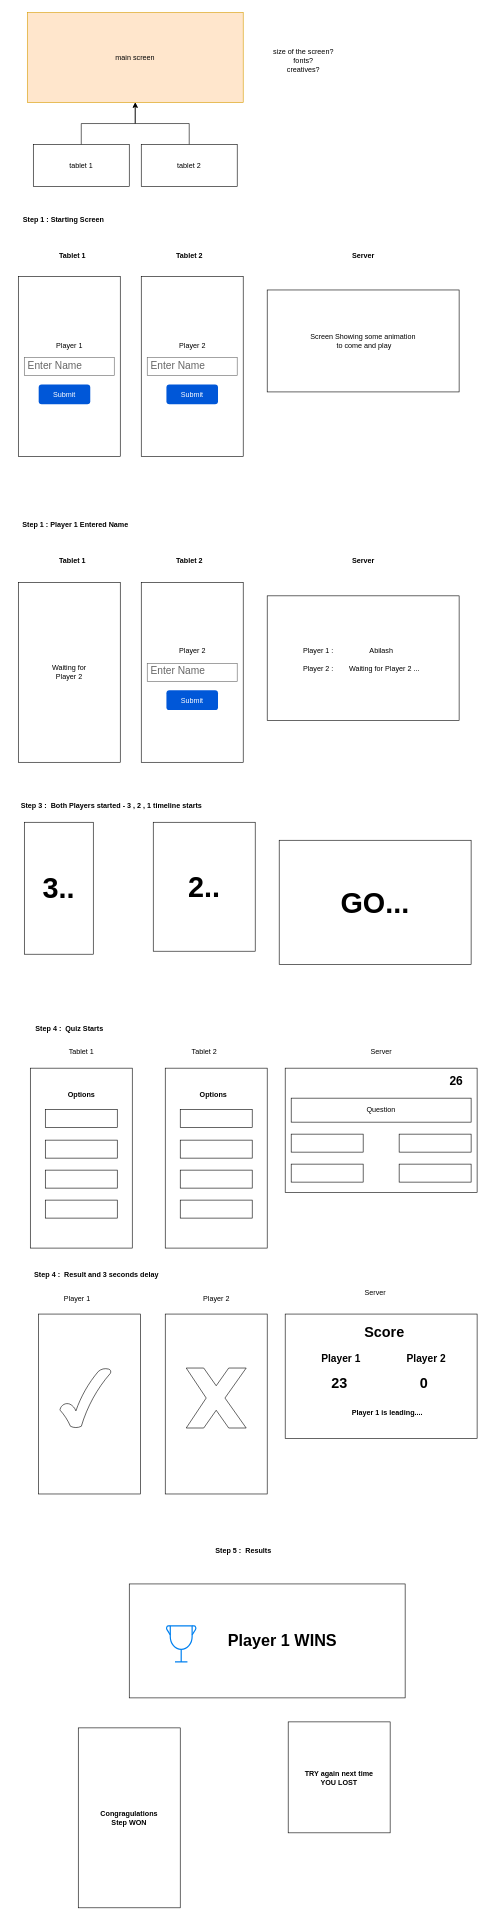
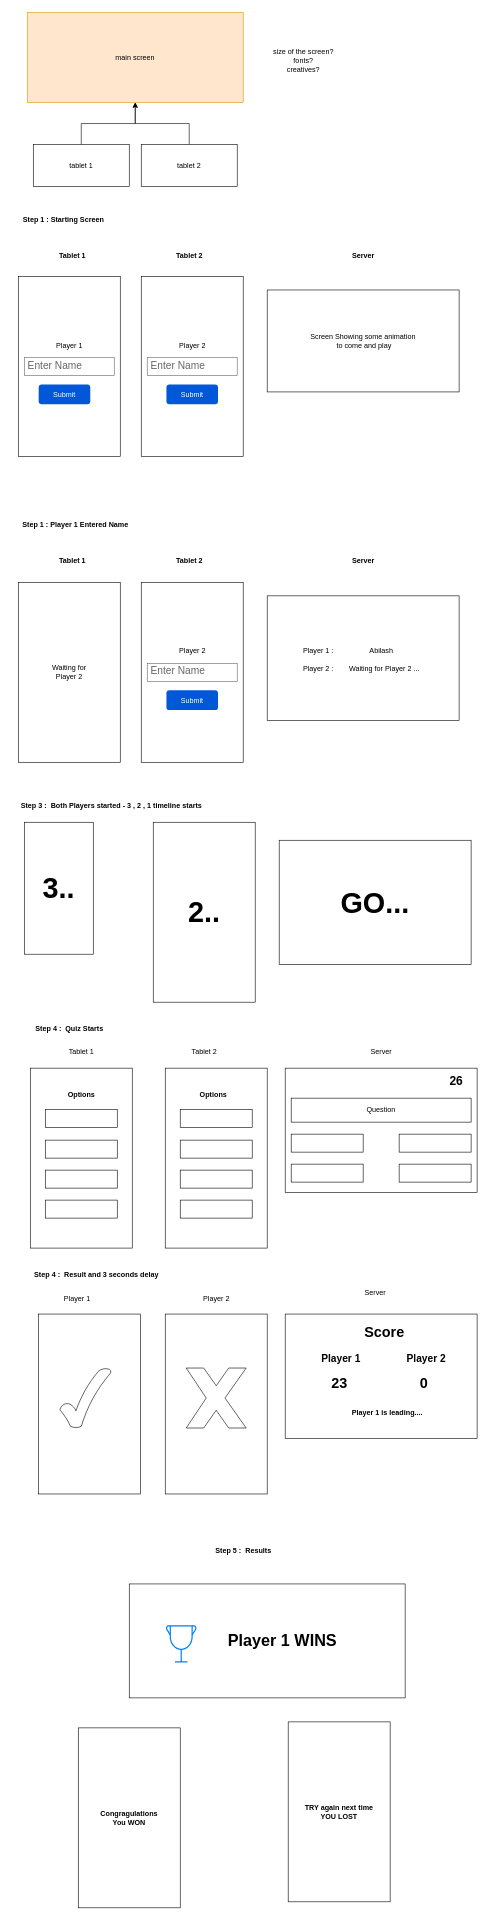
node "2..": size 102x129 -> 102x180
node "TRY again next time YOU LOST": size 102x111 -> 102x180
node "Congragulations Step WON": label "Congragulations Step WON" -> "Congragulations You WON"
